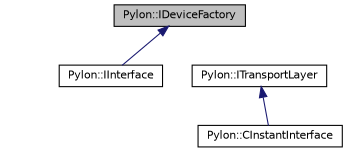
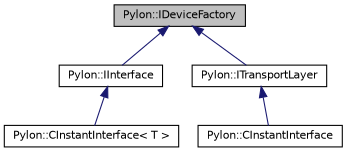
edge "Pylon::ITransportLayer" -> "Pylon::IDeviceFactory": added
node "Pylon::CInstantInterface< T >": added
